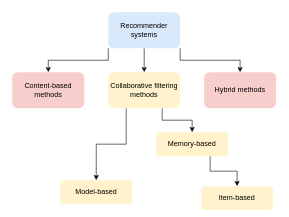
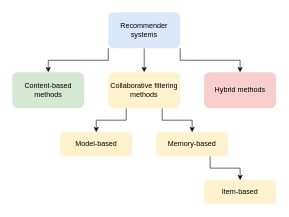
node "Content-based methods": fillcolor #f8cecc -> #d5e8d4
node "Model-based": moved (96, 192) -> (96, 144)
node "Item-based": moved (237, 198) -> (240, 192)
